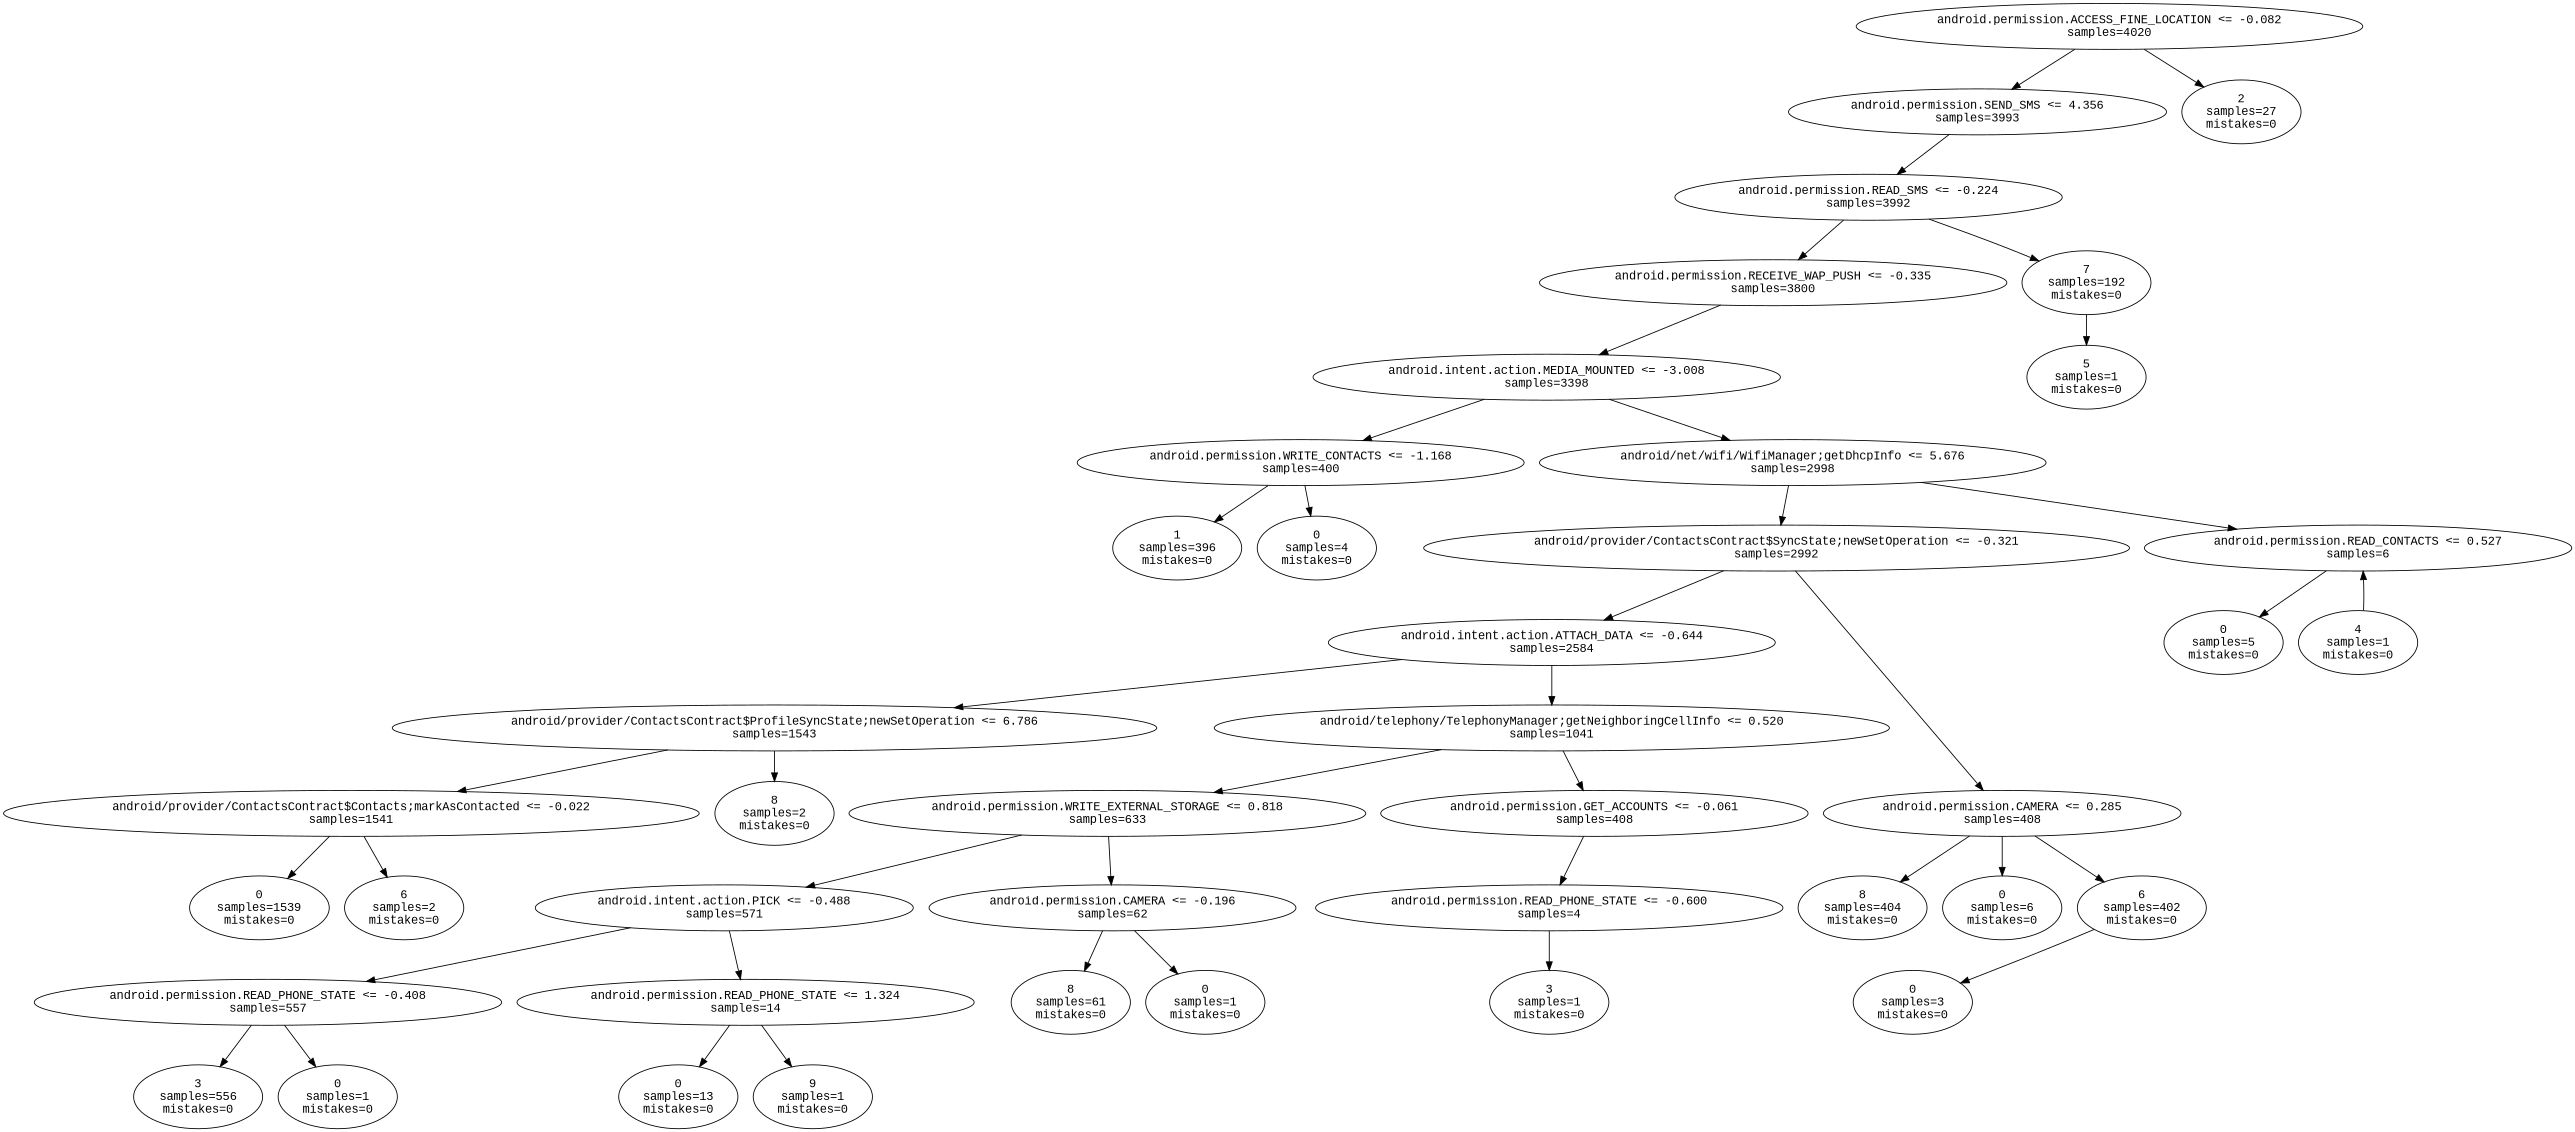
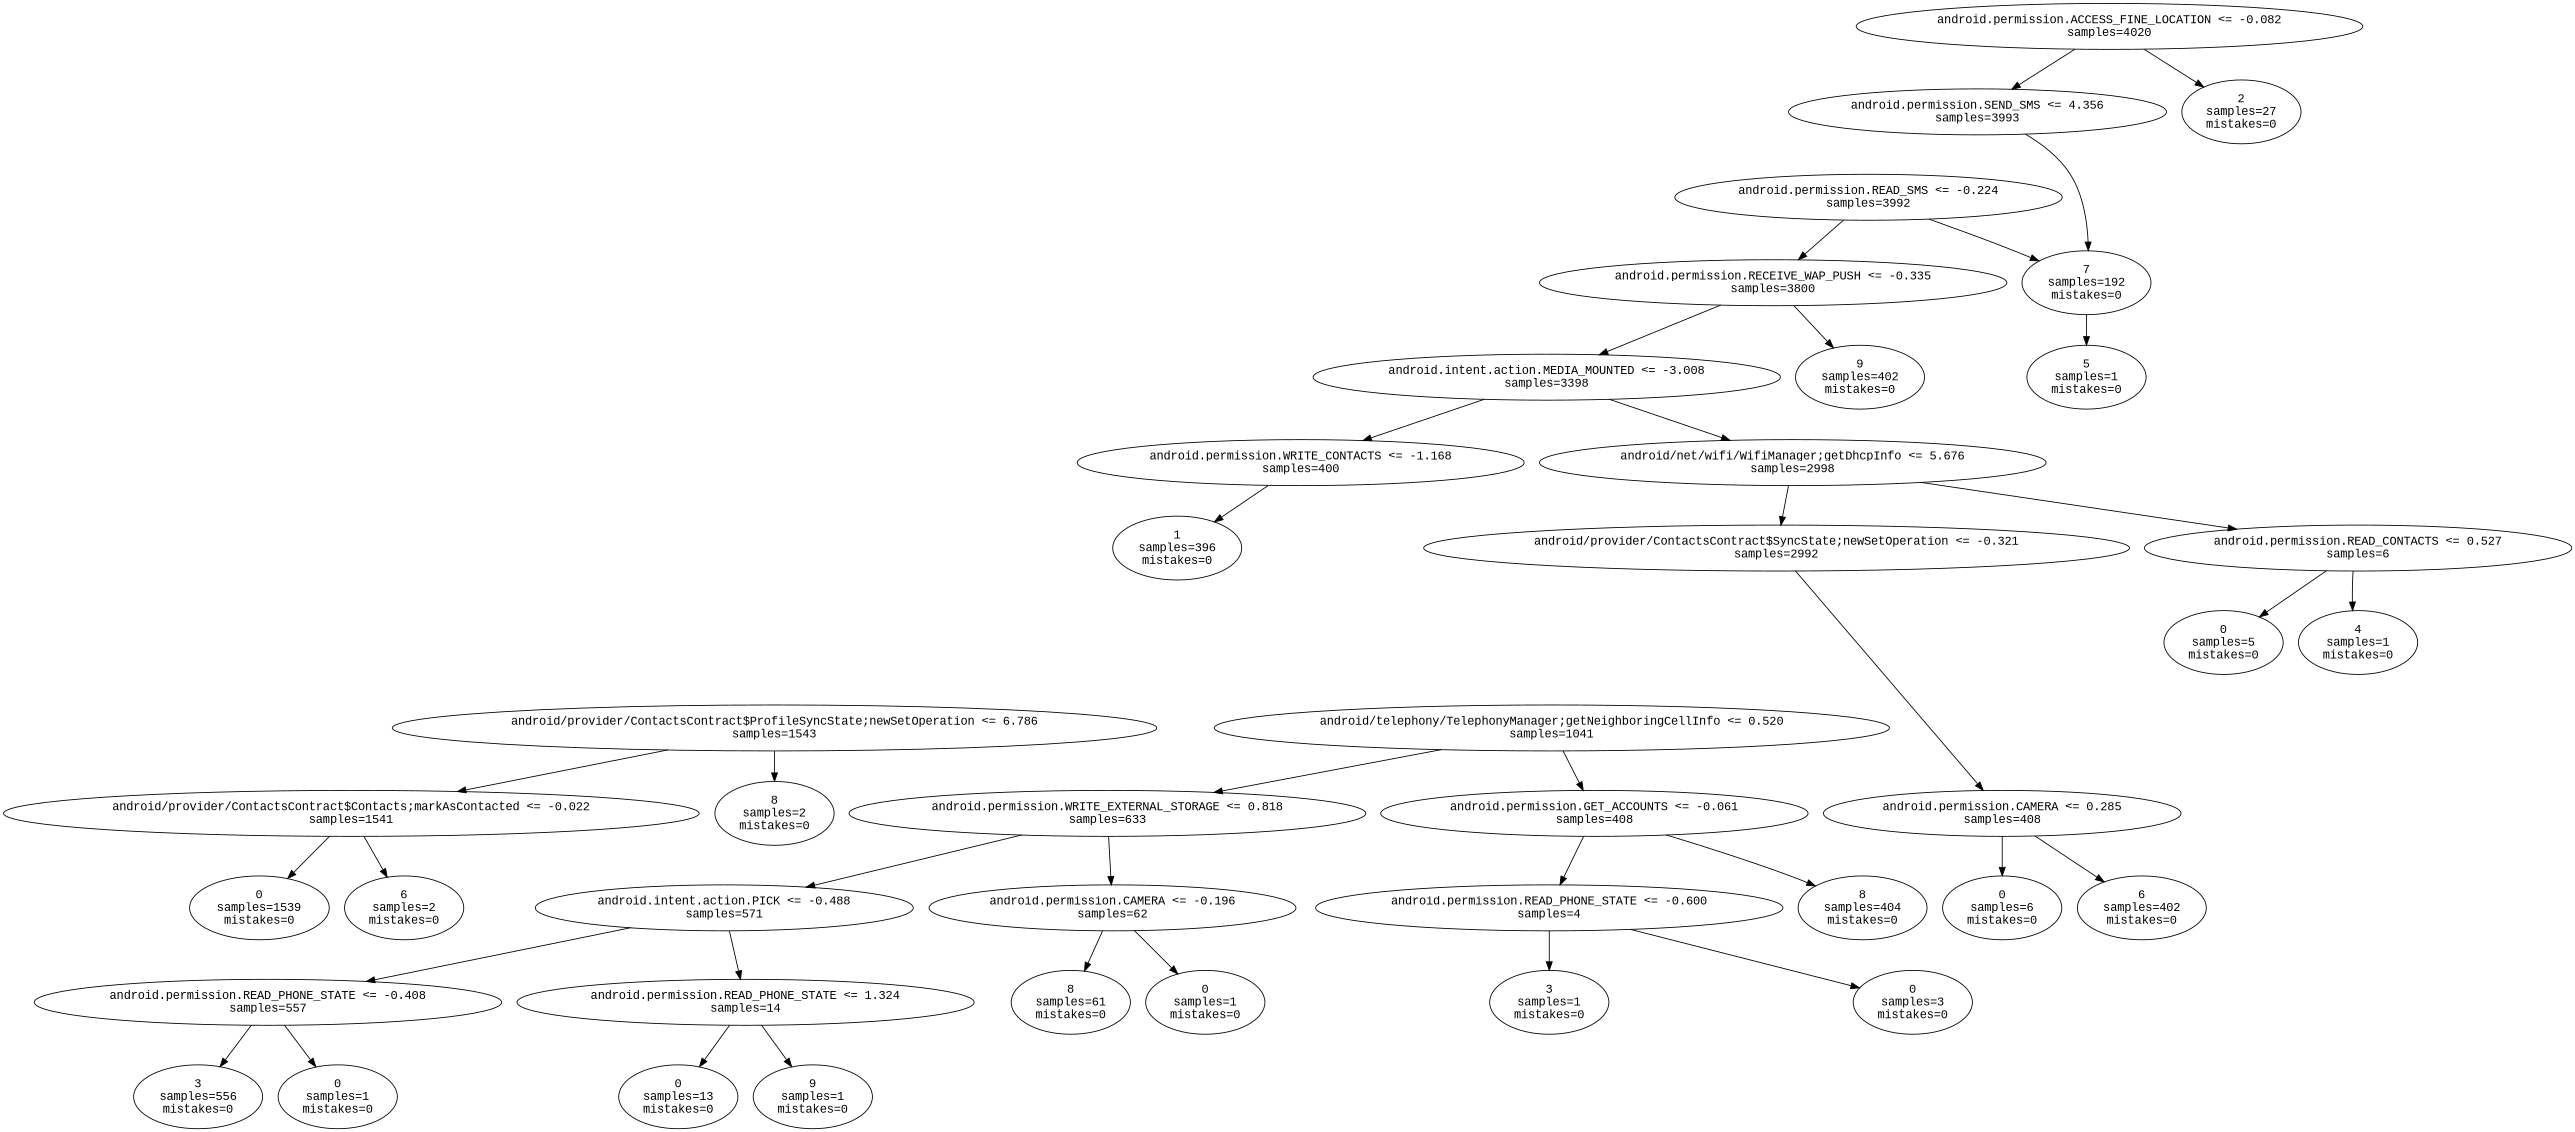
edge "android.permission.SEND_SMS <= 4.356 samples=3993" -> "android.permission.READ_SMS <= -0.224 samples=3992": now "android.permission.SEND_SMS <= 4.356 samples=3993" -> "7 samples=192 mistakes=0"
node "9 samples=402 mistakes=0": added
node "0 samples=4 mistakes=0": removed
edge "4 samples=1 mistakes=0" -> "android.permission.READ_CONTACTS <= 0.527 samples=6": reversed
node "android.intent.action.ATTACH_DATA <= -0.644 samples=2584": removed
edge "android.permission.CAMERA <= 0.285 samples=408" -> "8 samples=404 mistakes=0": now "android.permission.GET_ACCOUNTS <= -0.061 samples=408" -> "8 samples=404 mistakes=0"
edge "6 samples=402 mistakes=0" -> "0 samples=3 mistakes=0": now "android.permission.READ_PHONE_STATE <= -0.600 samples=4" -> "0 samples=3 mistakes=0"
